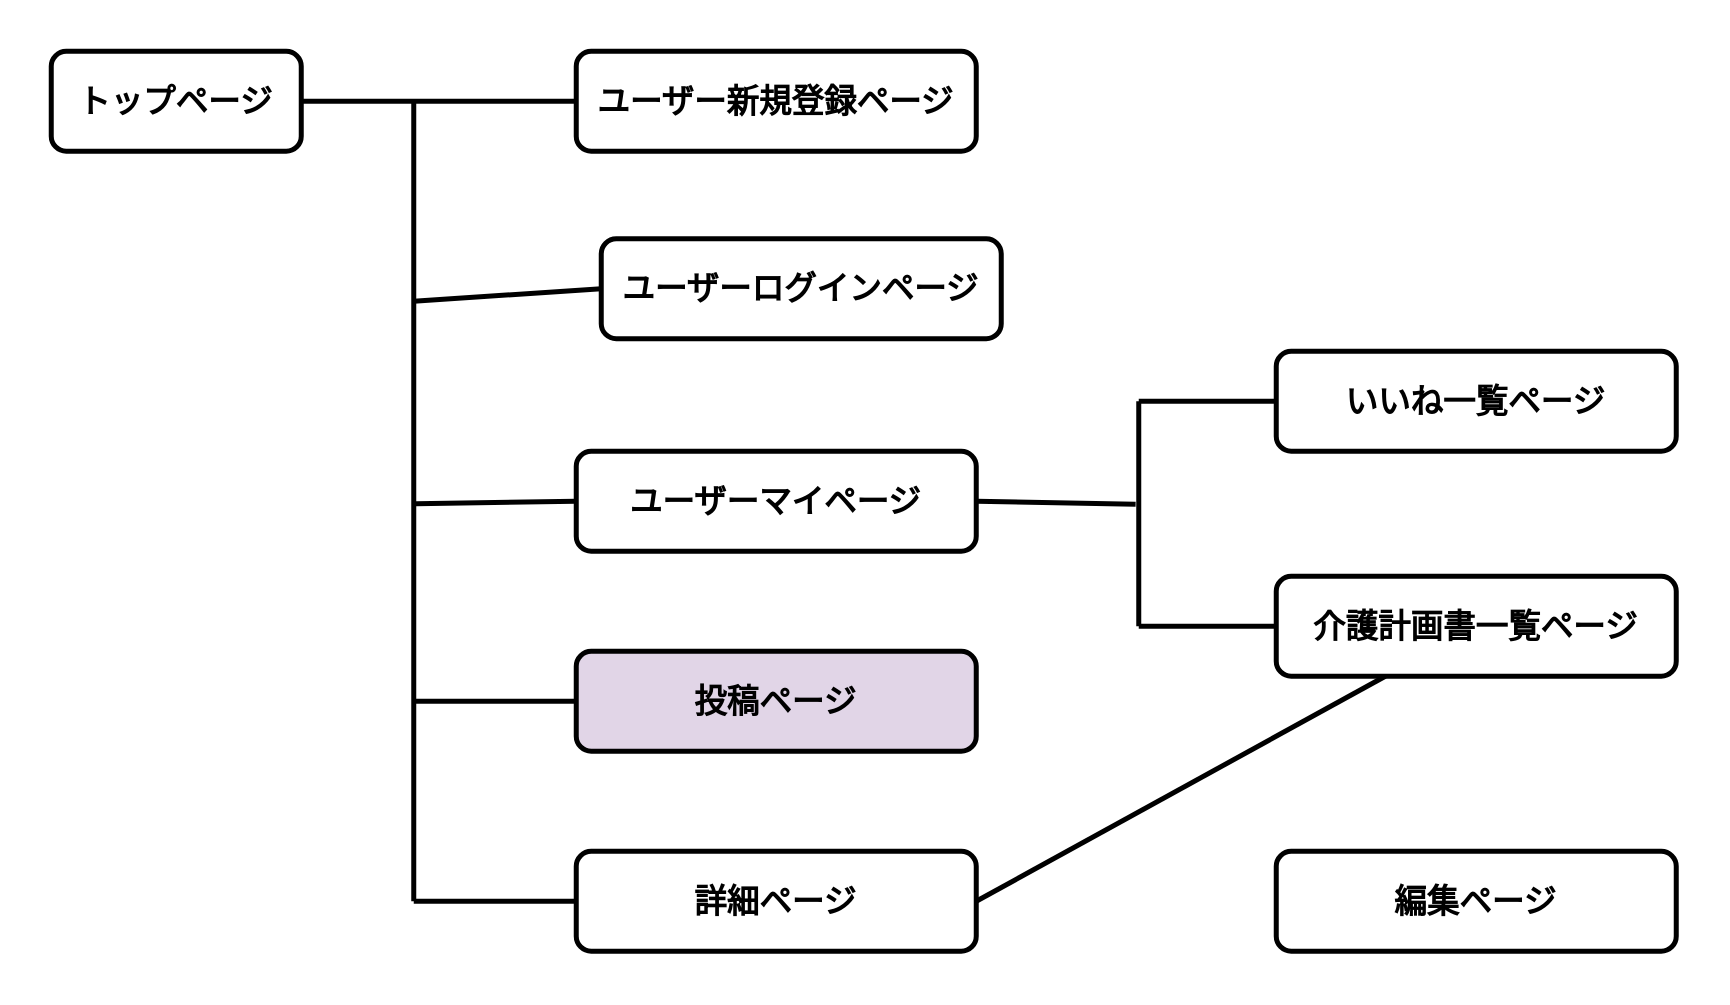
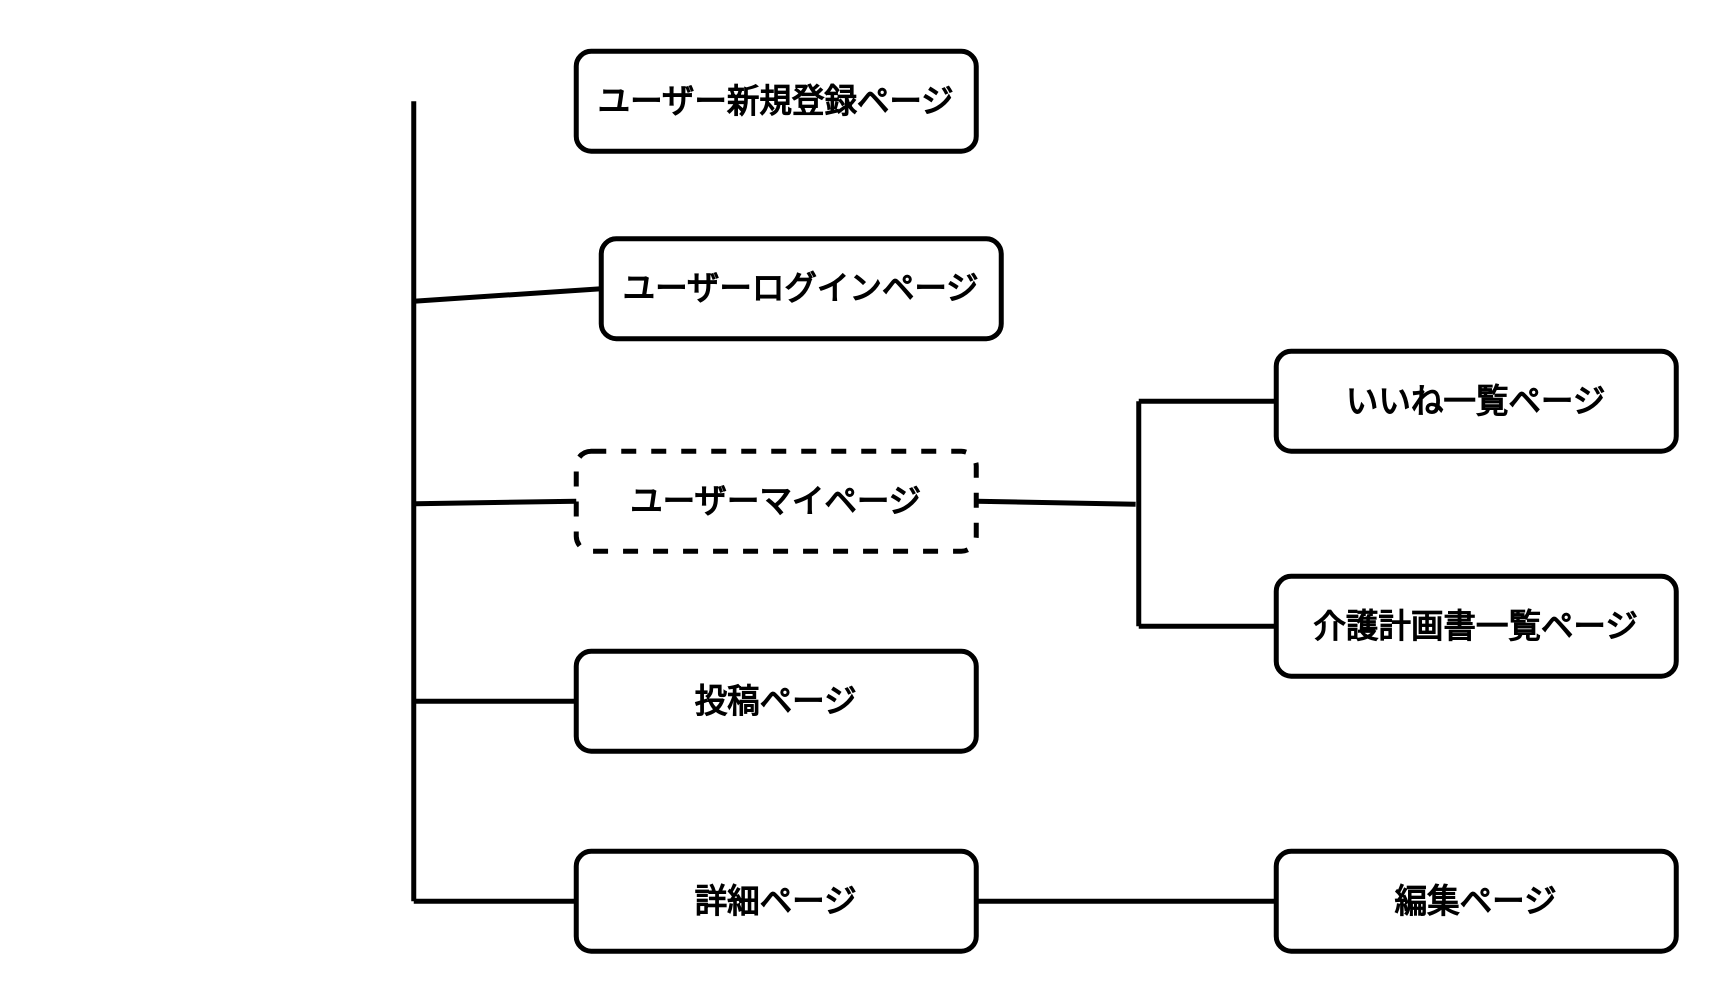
node "トップページ": removed
edge "トップページ" -- "ユーザー新規登録ページ": removed
node "ユーザーマイページ": style solid -> dashed
node "投稿ページ": fillcolor #e1d5e7 -> #ffffff
edge "介護計画書一覧ページ" -- "詳細ページ": now "編集ページ" -- "詳細ページ"
